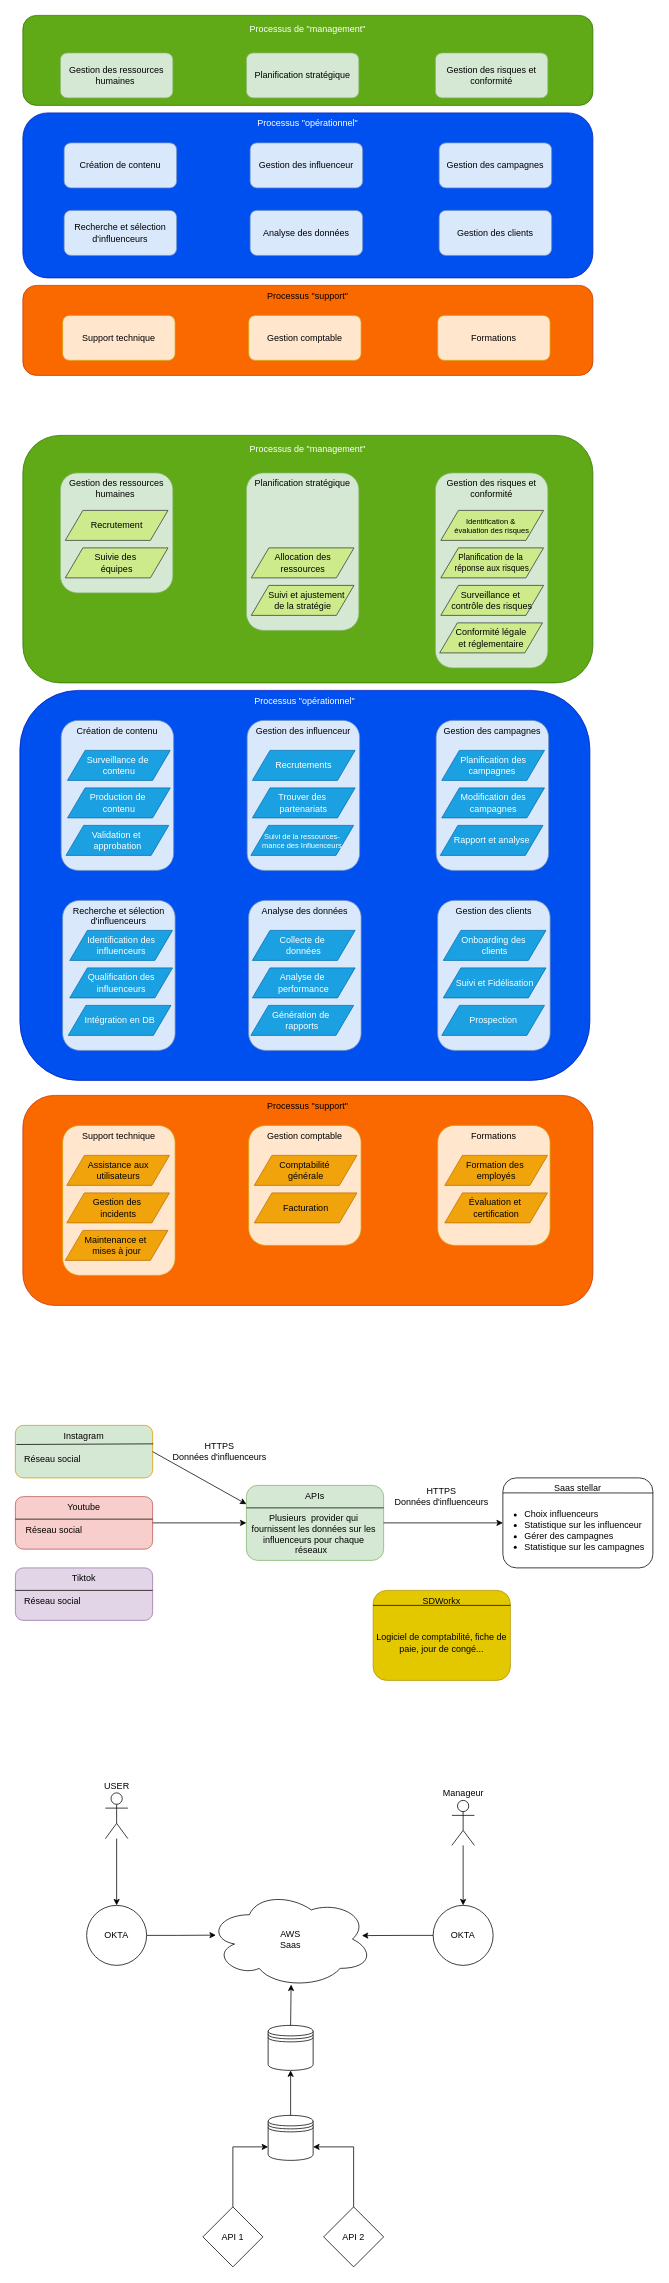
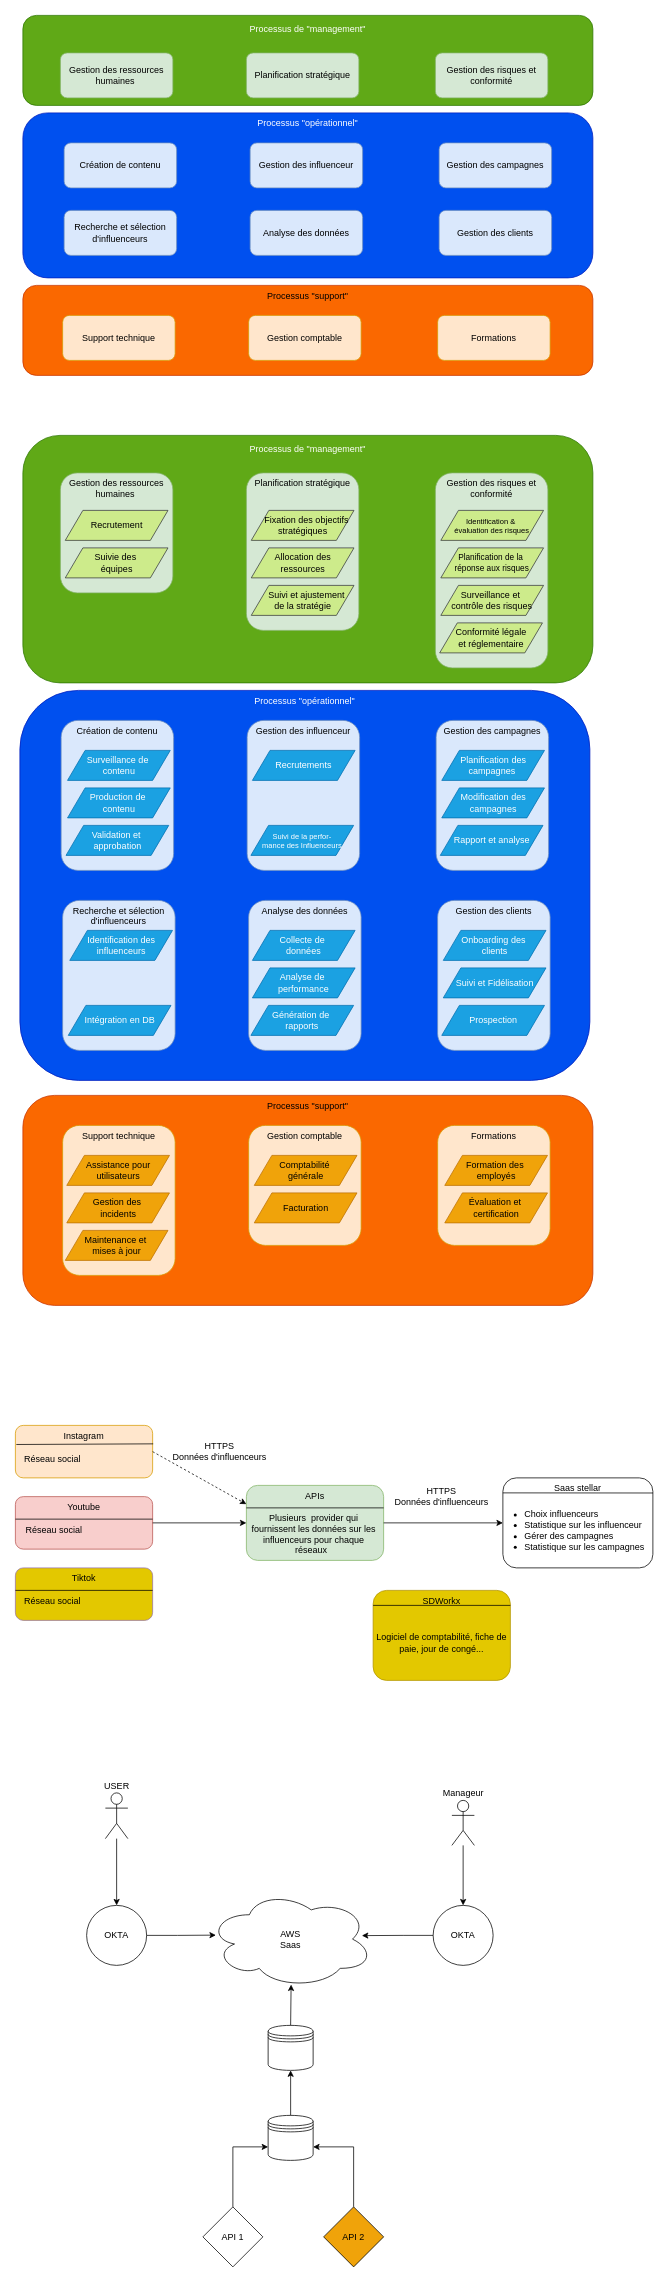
node "Fixation des objectifs stratégiques": added
node "Trouver des partenariats": removed
node "Suivi de la ressources- mance des Influenceurs": label "Suivi de la ressources- mance des Influenceurs" -> "Suivi de la perfor- mance des Influenceurs"
node "Qualification des influenceurs": removed
node "Assistance aux utilisateurs": label "Assistance aux utilisateurs" -> "Assistance pour utilisateurs"
node "Instagram": fillcolor #d5e8d4 -> #ffe6cc
edge "Instagram" -> "APIs": style solid -> dashed
node "Tiktok": fillcolor #e1d5e7 -> #e3c800
node "API 2": fillcolor #ffffff -> #f0a30a
